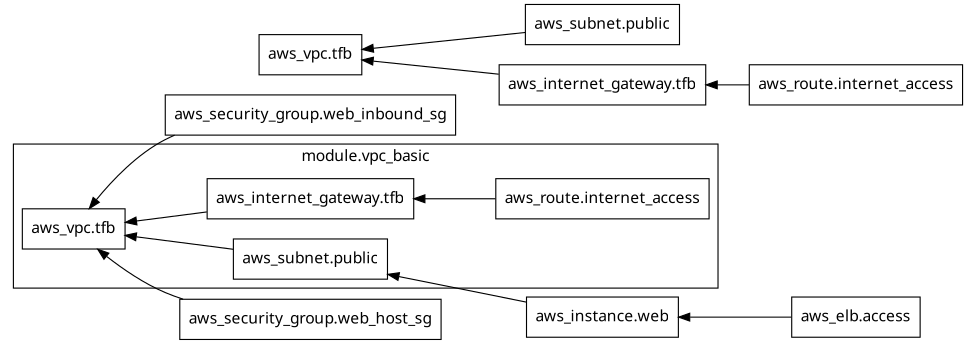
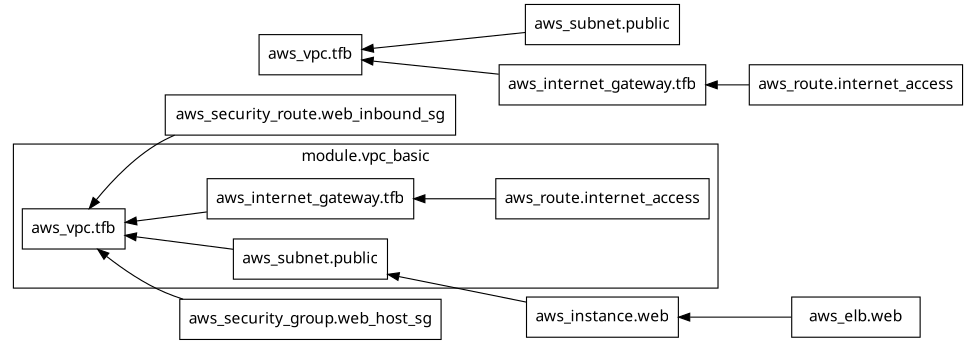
node "aws_security_group.web_inbound_sg": label "aws_security_group.web_inbound_sg" -> "aws_security_route.web_inbound_sg"
node "aws_elb.access": label "aws_elb.access" -> "aws_elb.web"
